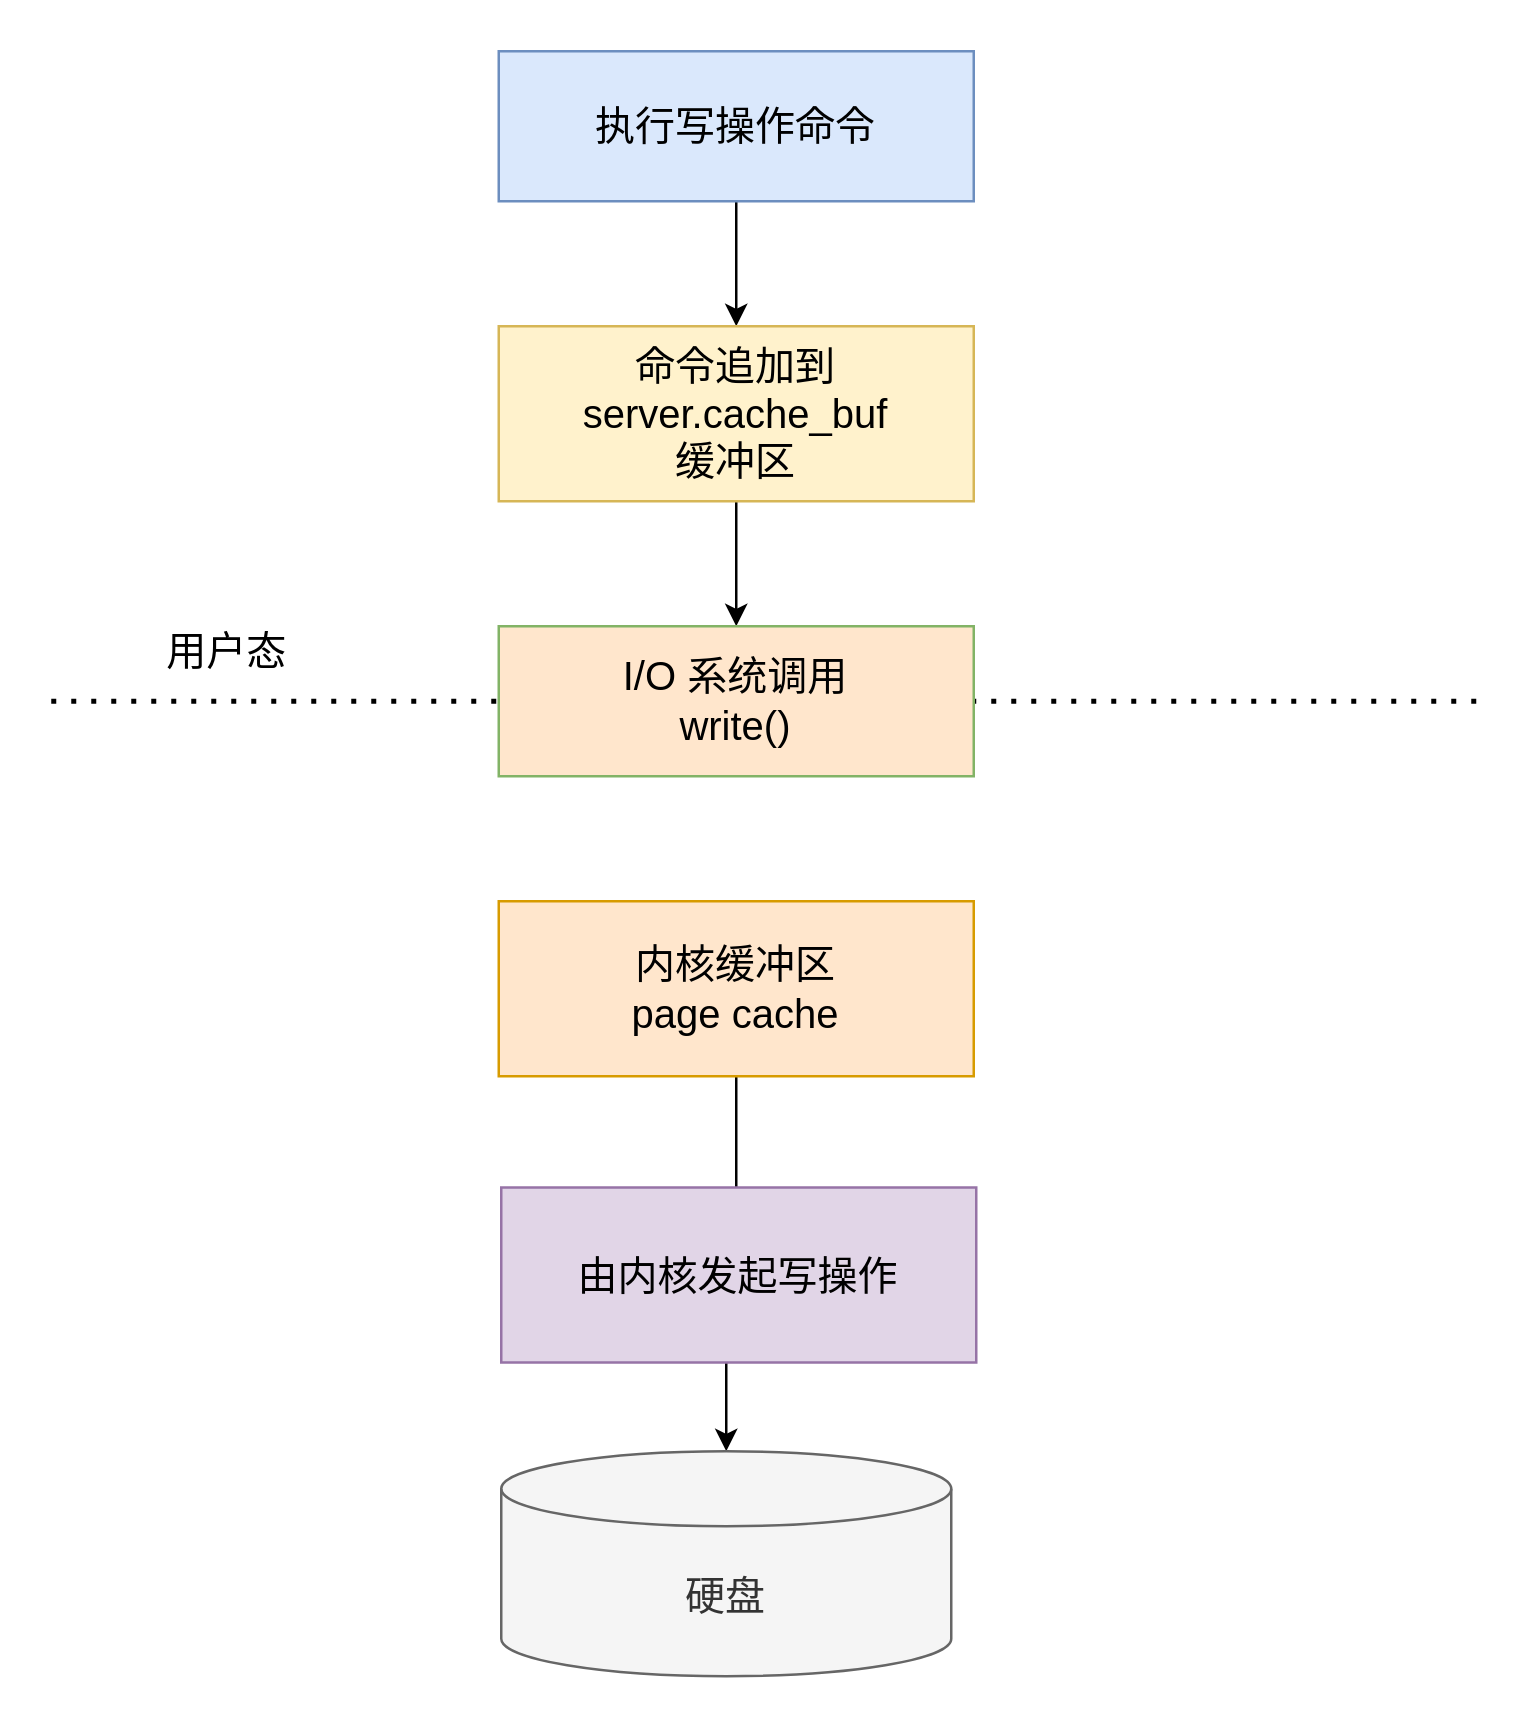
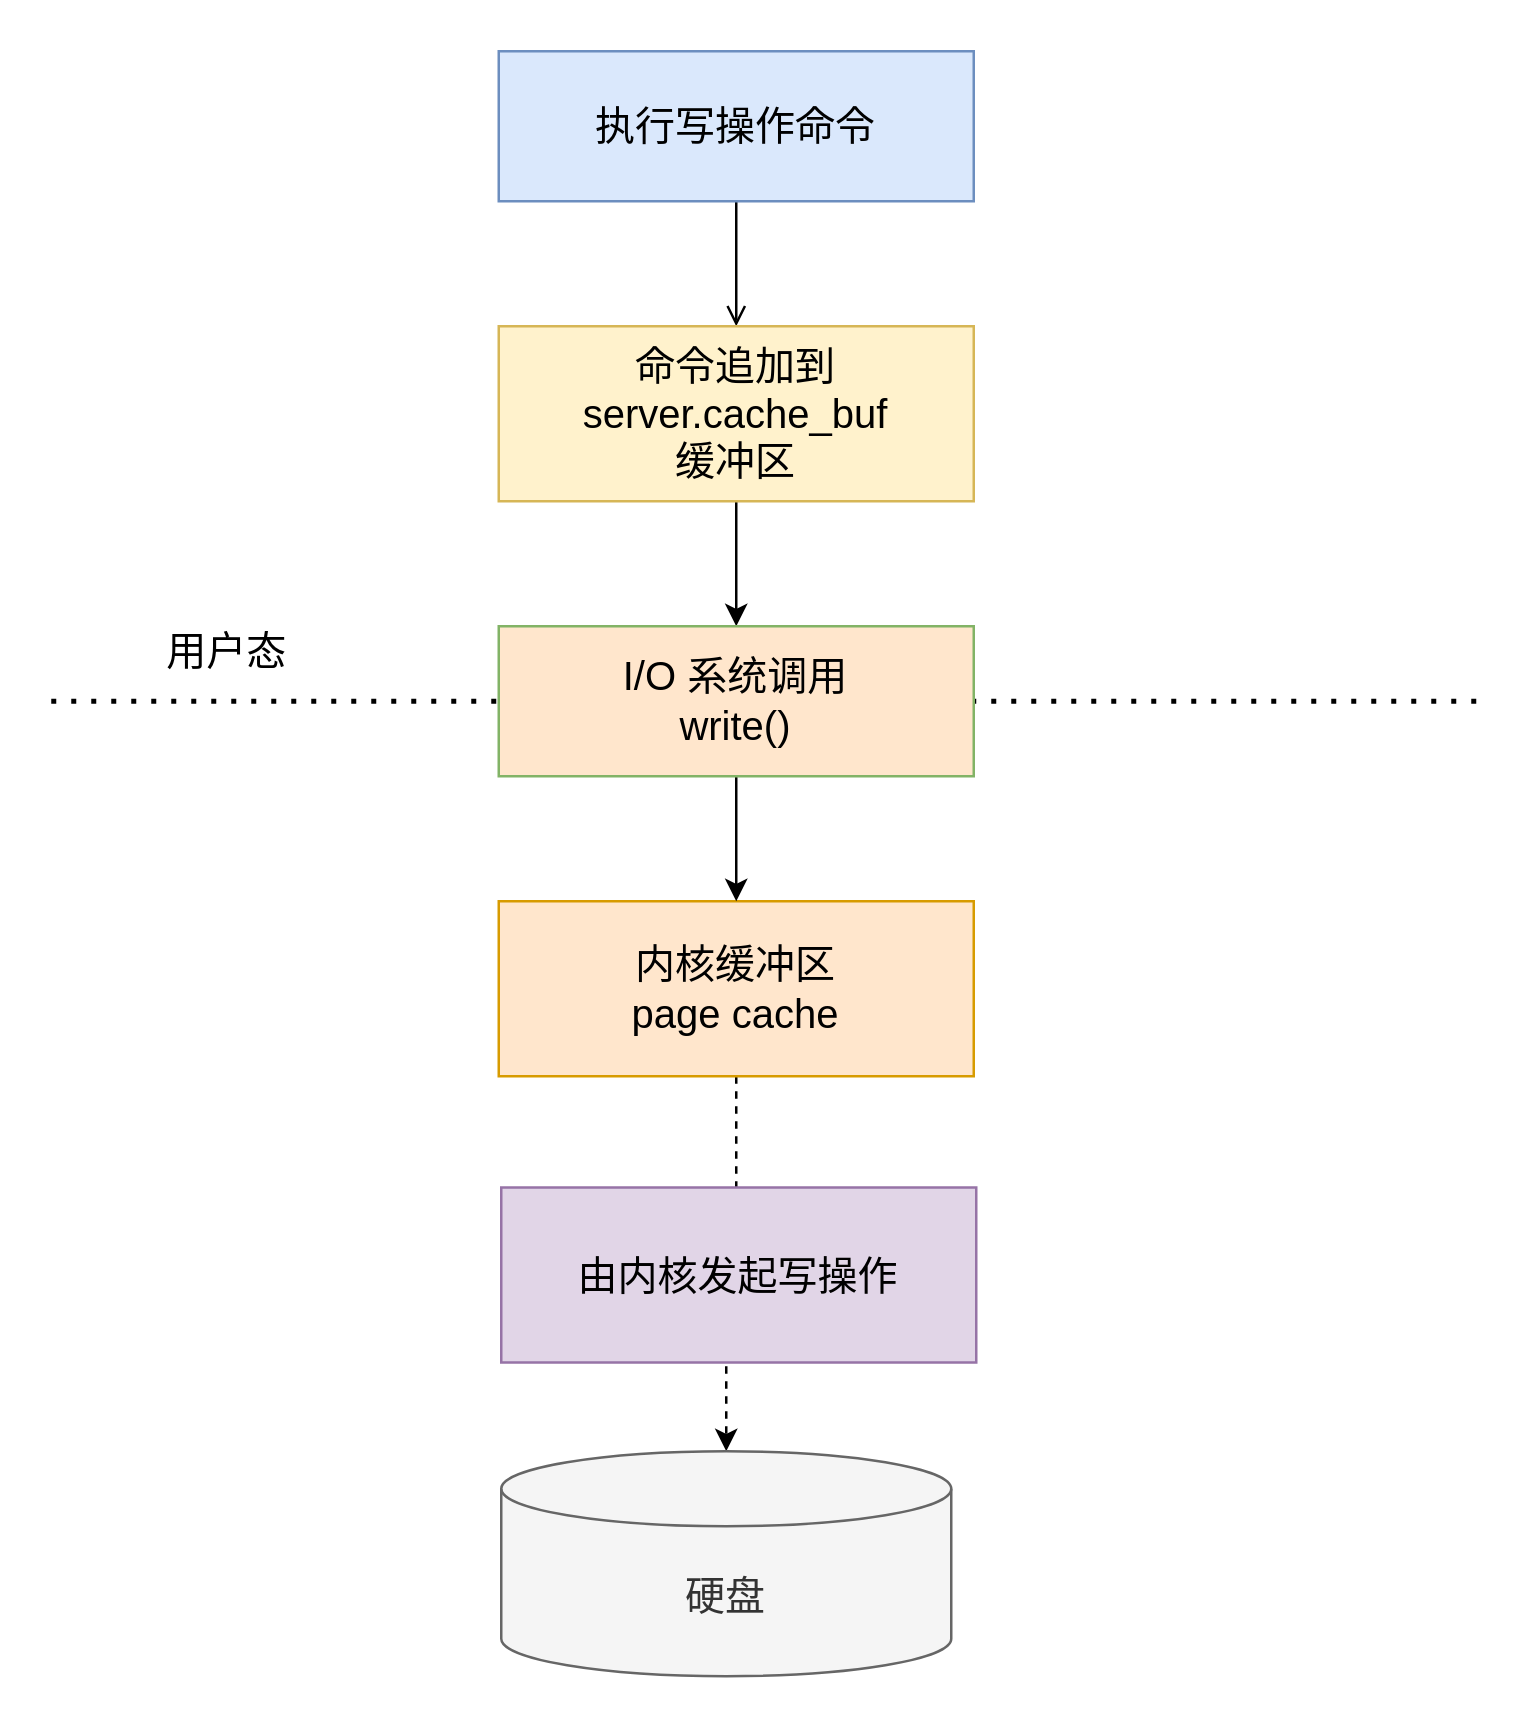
edge "执行写操作命令" -> "命令追加到server.cache_buf缓冲区": arrowhead classic -> open
edge "I/O 系统调用write()" -> "内核缓冲区page cache": added
edge "内核缓冲区page cache" -> "硬盘": style solid -> dashed
